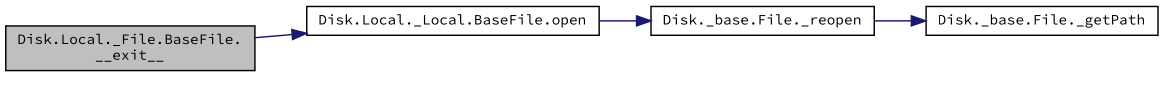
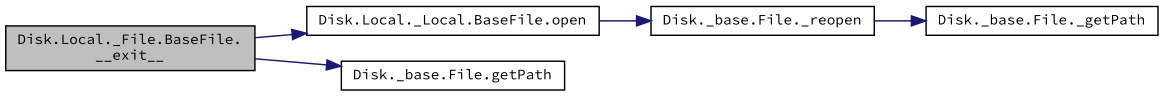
node "Disk._base.File.getPath": added
